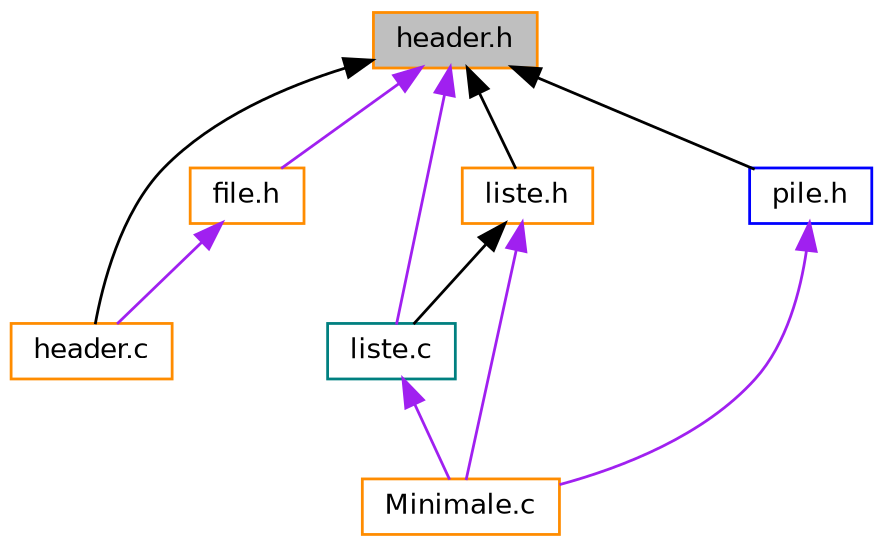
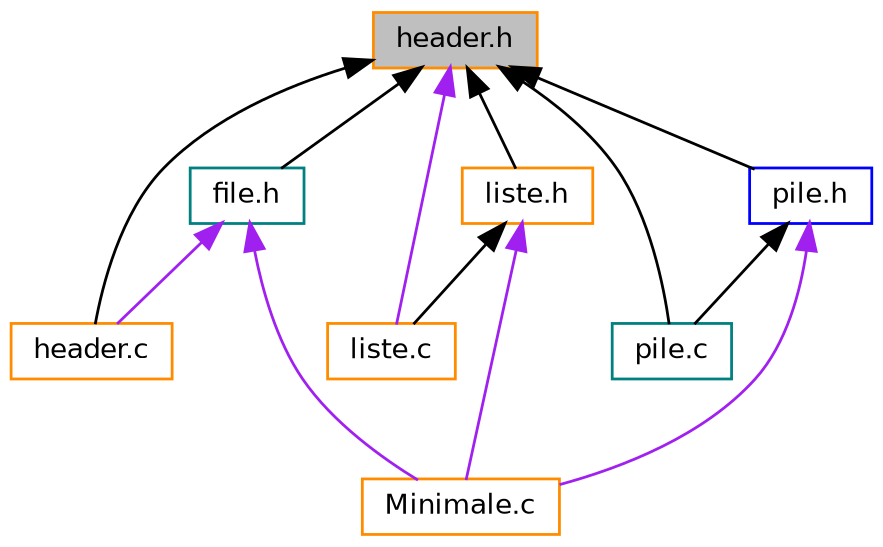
edge "file.h" -> "header.h": color purple -> black
node "file.h": color darkorange -> teal
node "liste.c": color teal -> darkorange
node "pile.c": added
edge "Minimale.c" -> "liste.c": now "Minimale.c" -> "file.h"
